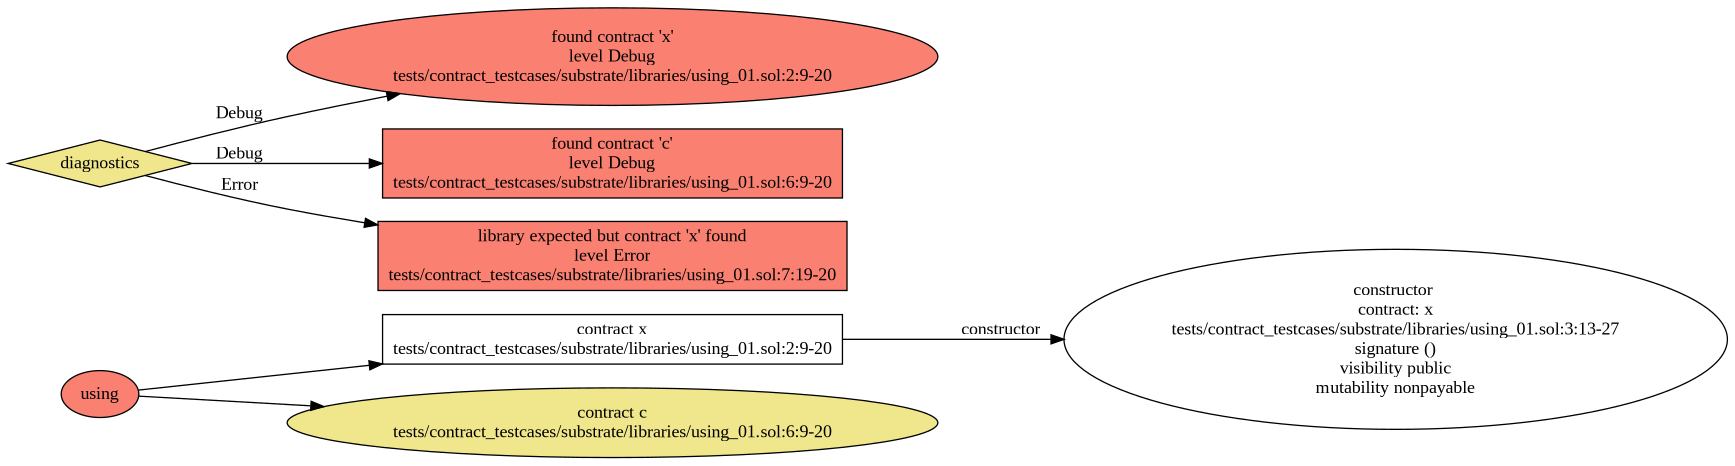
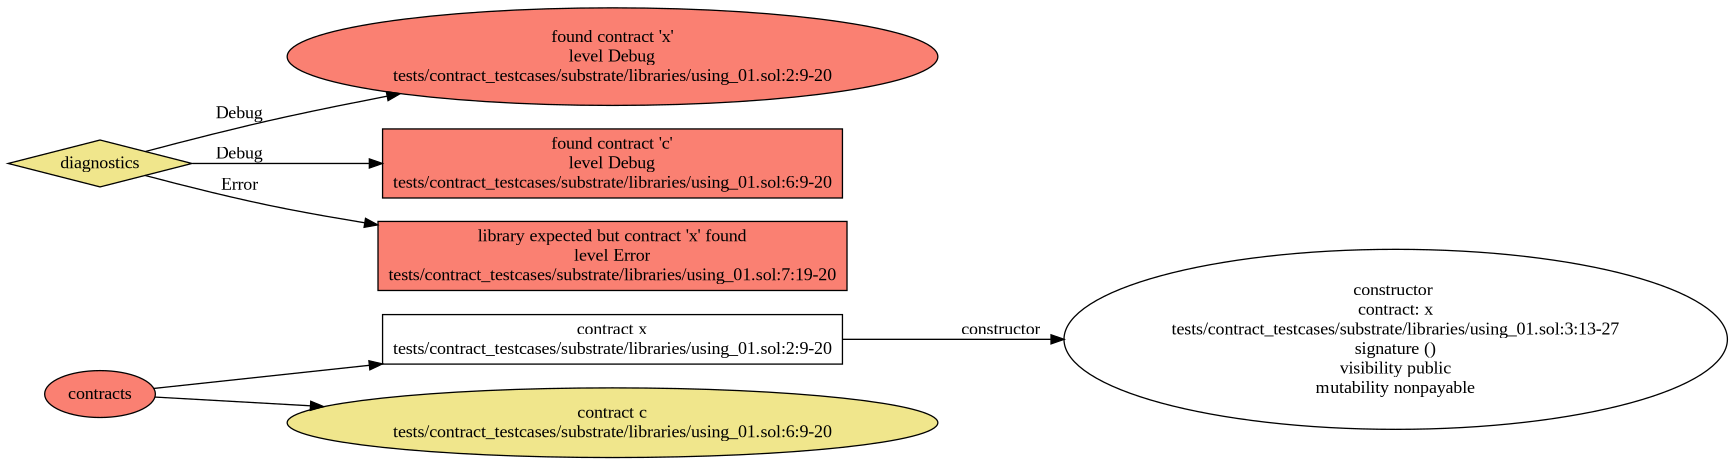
node "using": label "using" -> "contracts"
